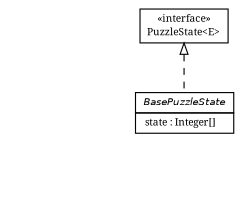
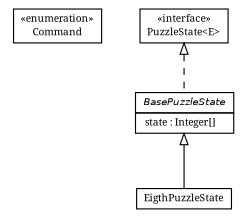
node "Command": added
node "EigthPuzzleState": added
